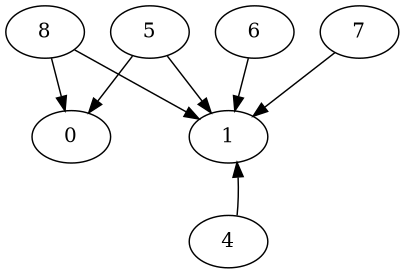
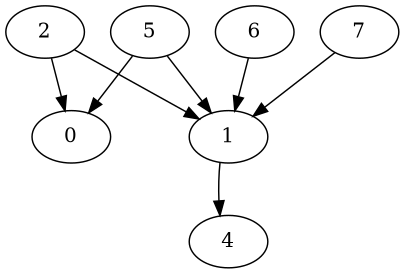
node "8": label "8" -> "2"
edge "4" -> "1": reversed
